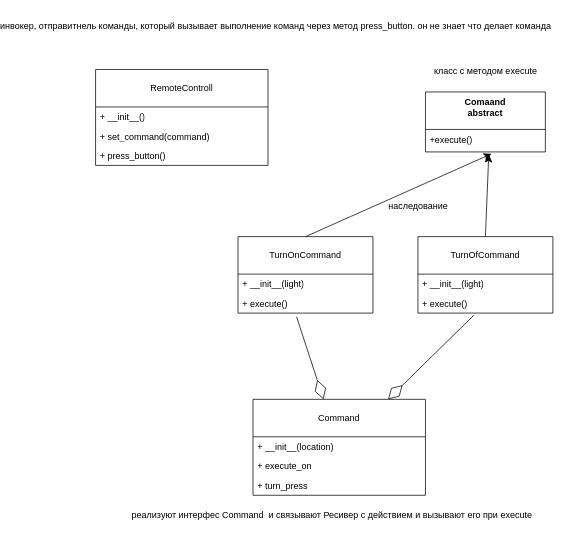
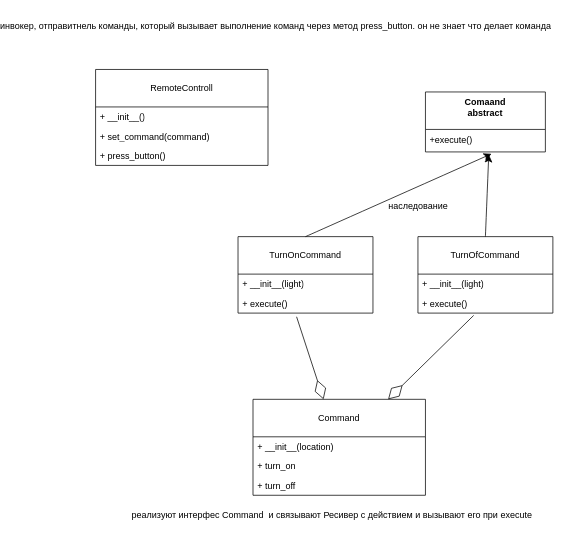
node "класс с методом execute": removed
node "+ execute_on": label "+ execute_on" -> "+ turn_on"
node "+ turn_press": label "+ turn_press" -> "+ turn_off"
